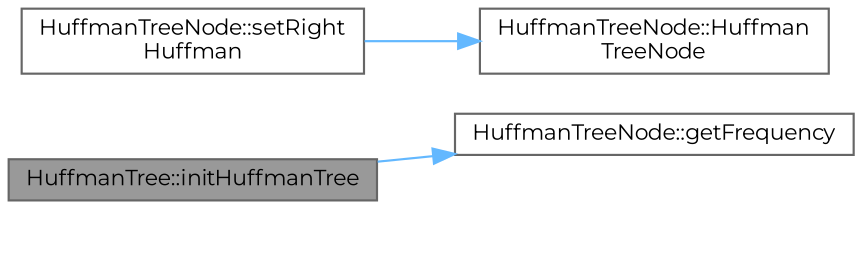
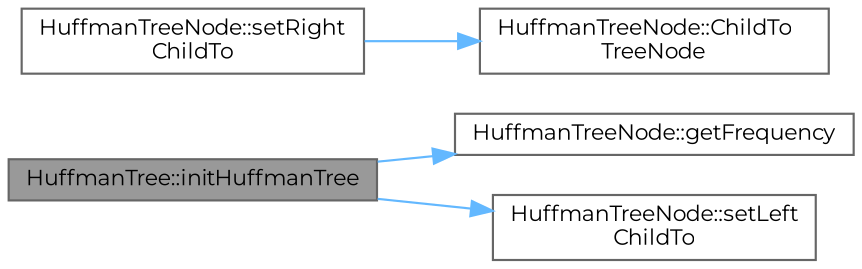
node "HuffmanTreeNode::setRight Huffman": label "HuffmanTreeNode::setRight Huffman" -> "HuffmanTreeNode::setRight ChildTo"
node "HuffmanTreeNode::Huffman TreeNode": label "HuffmanTreeNode::Huffman TreeNode" -> "HuffmanTreeNode::ChildTo TreeNode"
node "HuffmanTreeNode::setLeft ChildTo": added
